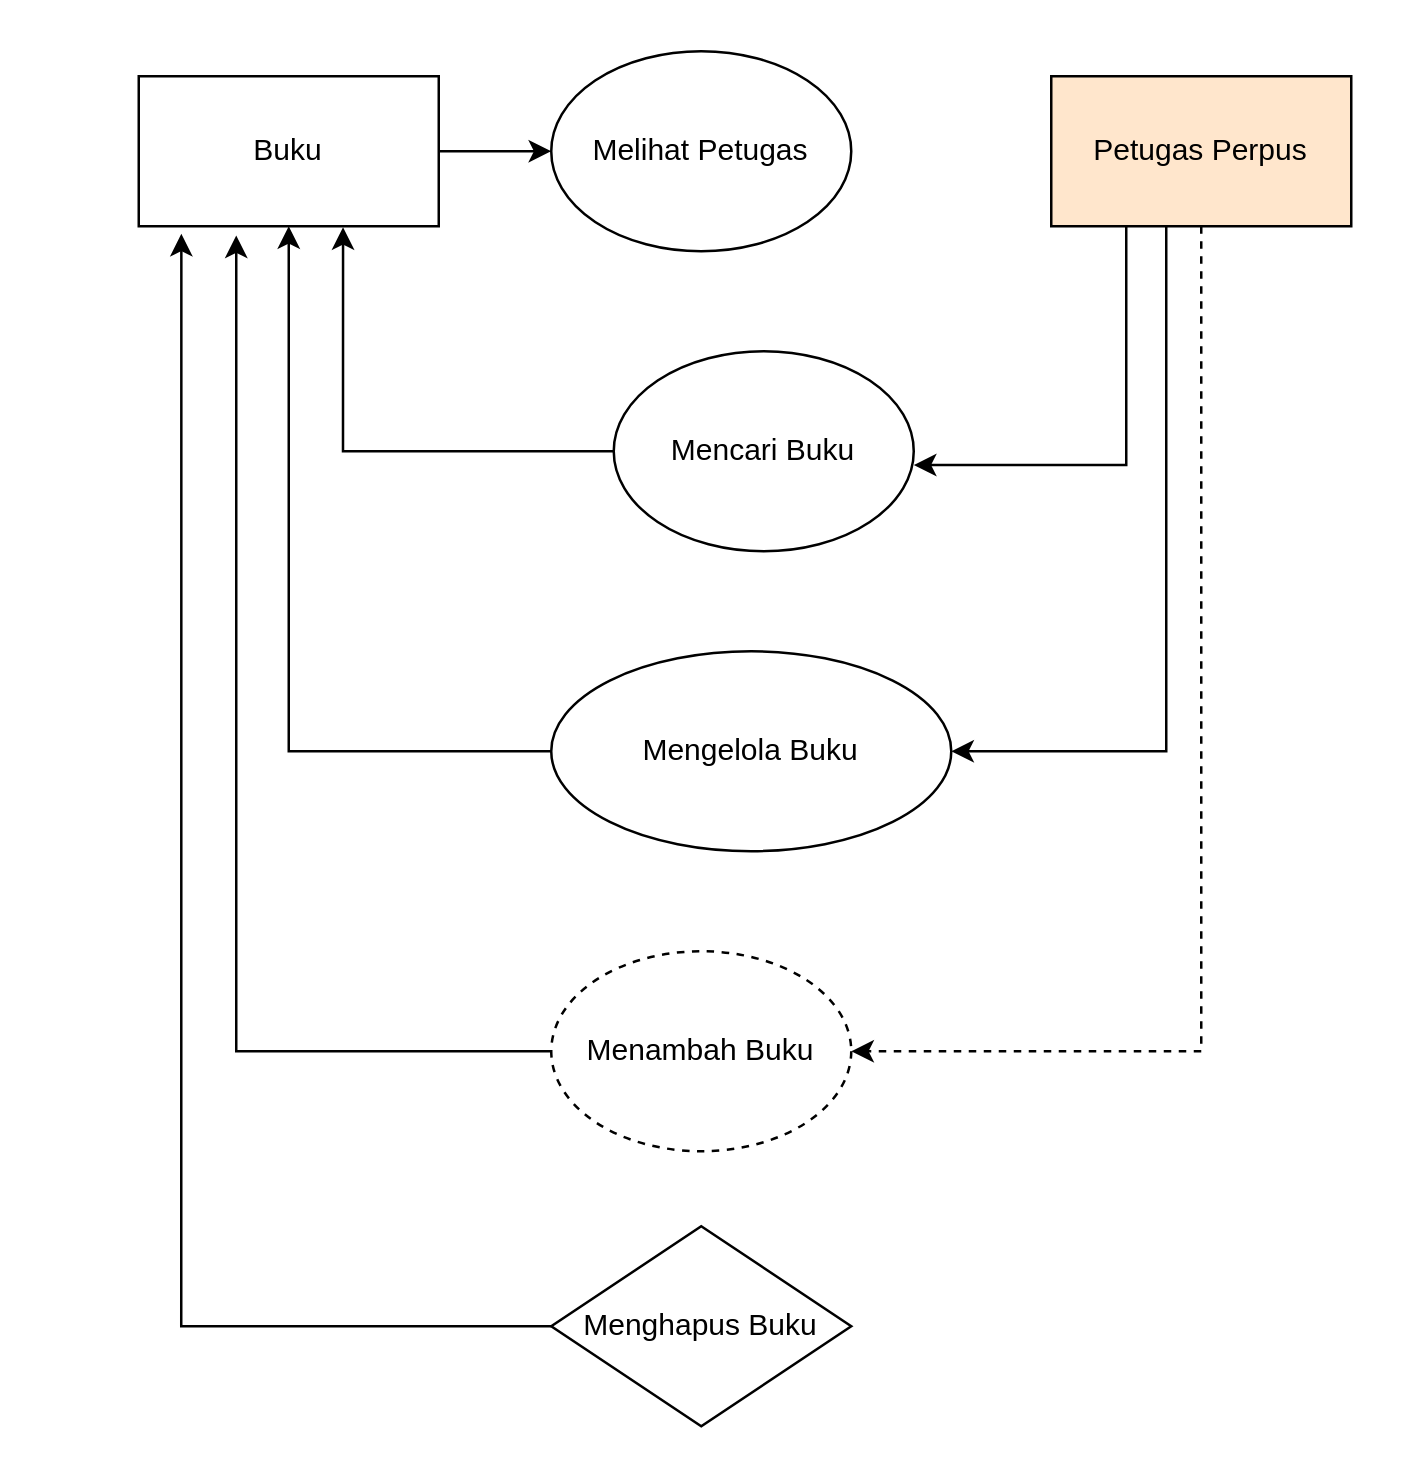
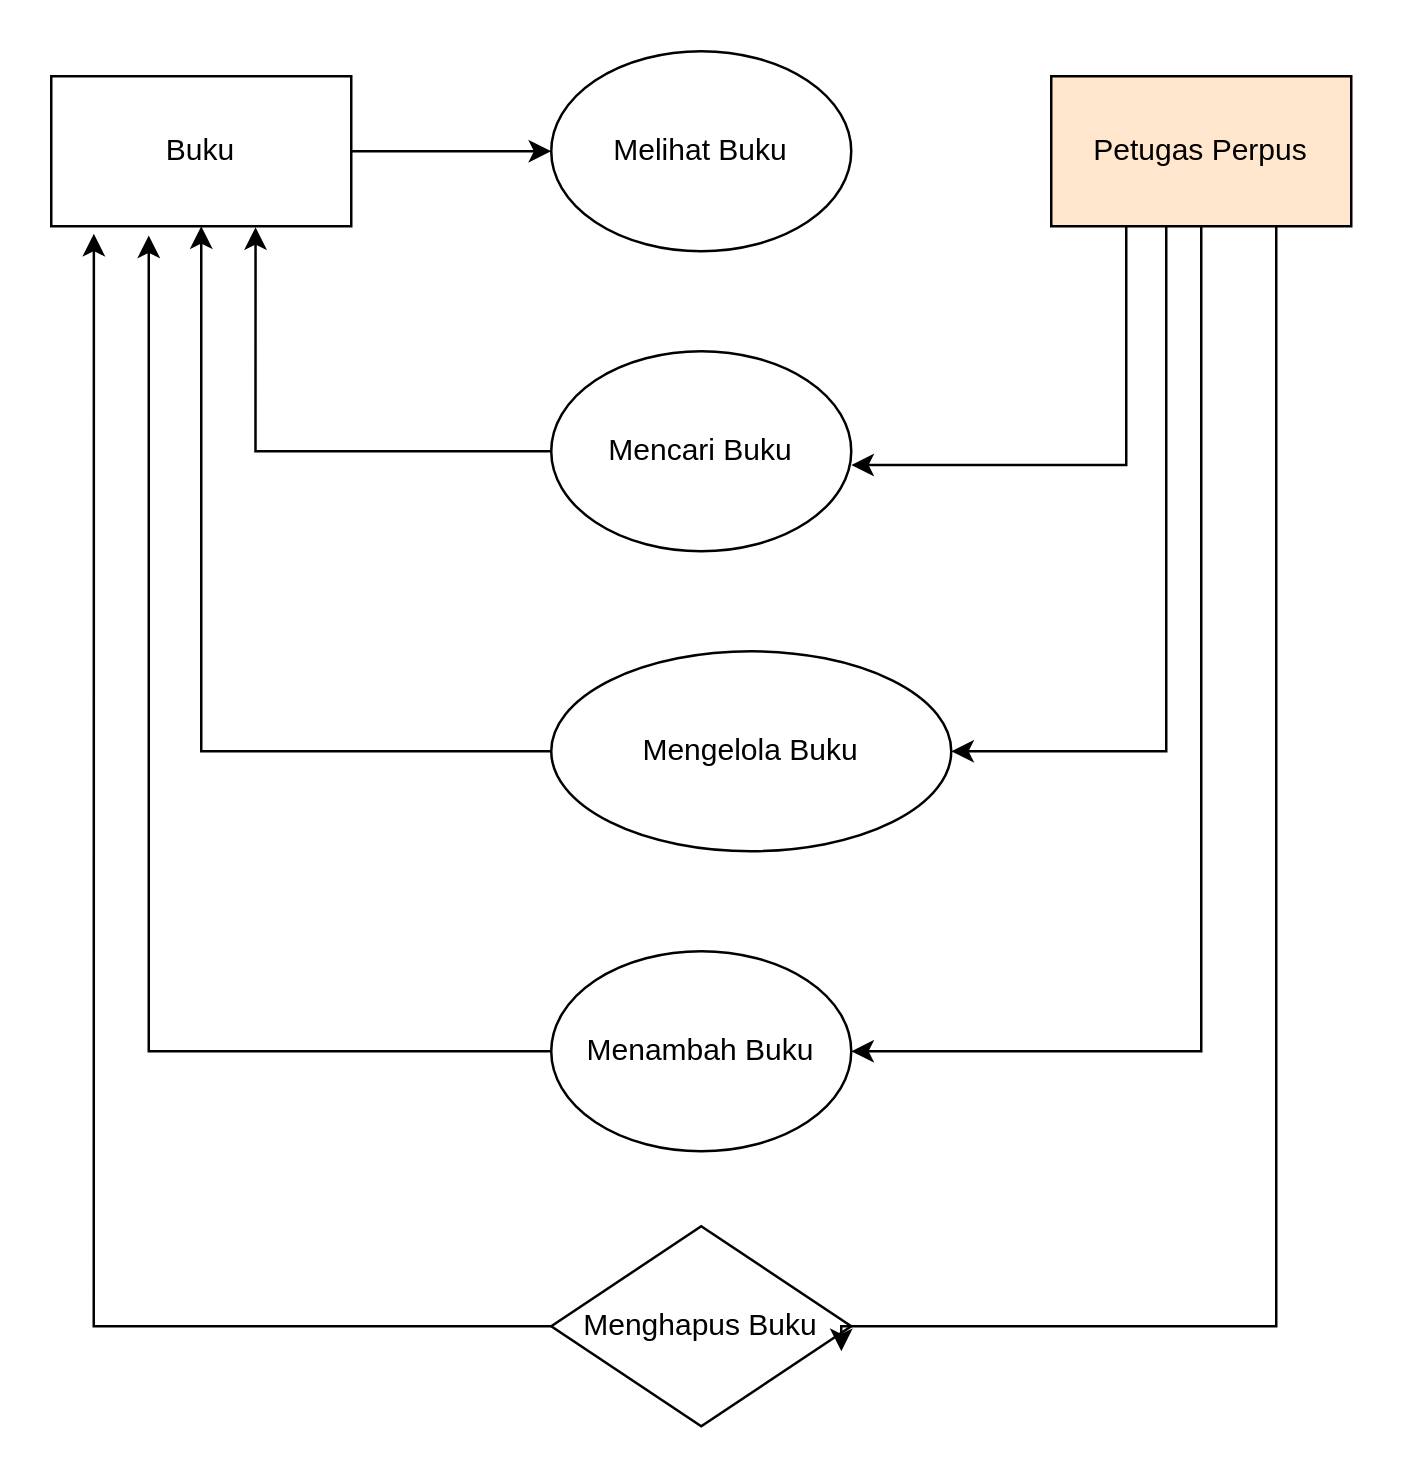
node "Buku": moved (289, 151) -> (201, 151)
node "Melihat Petugas": label "Melihat Petugas" -> "Melihat Buku"
node "Mencari Buku": moved (764, 451) -> (701, 451)
edge "Petugas Perpus" -> "Menambah Buku": style dashed -> solid
edge "Petugas Perpus" -> "Menghapus Buku": added
node "Menambah Buku": style dashed -> solid
